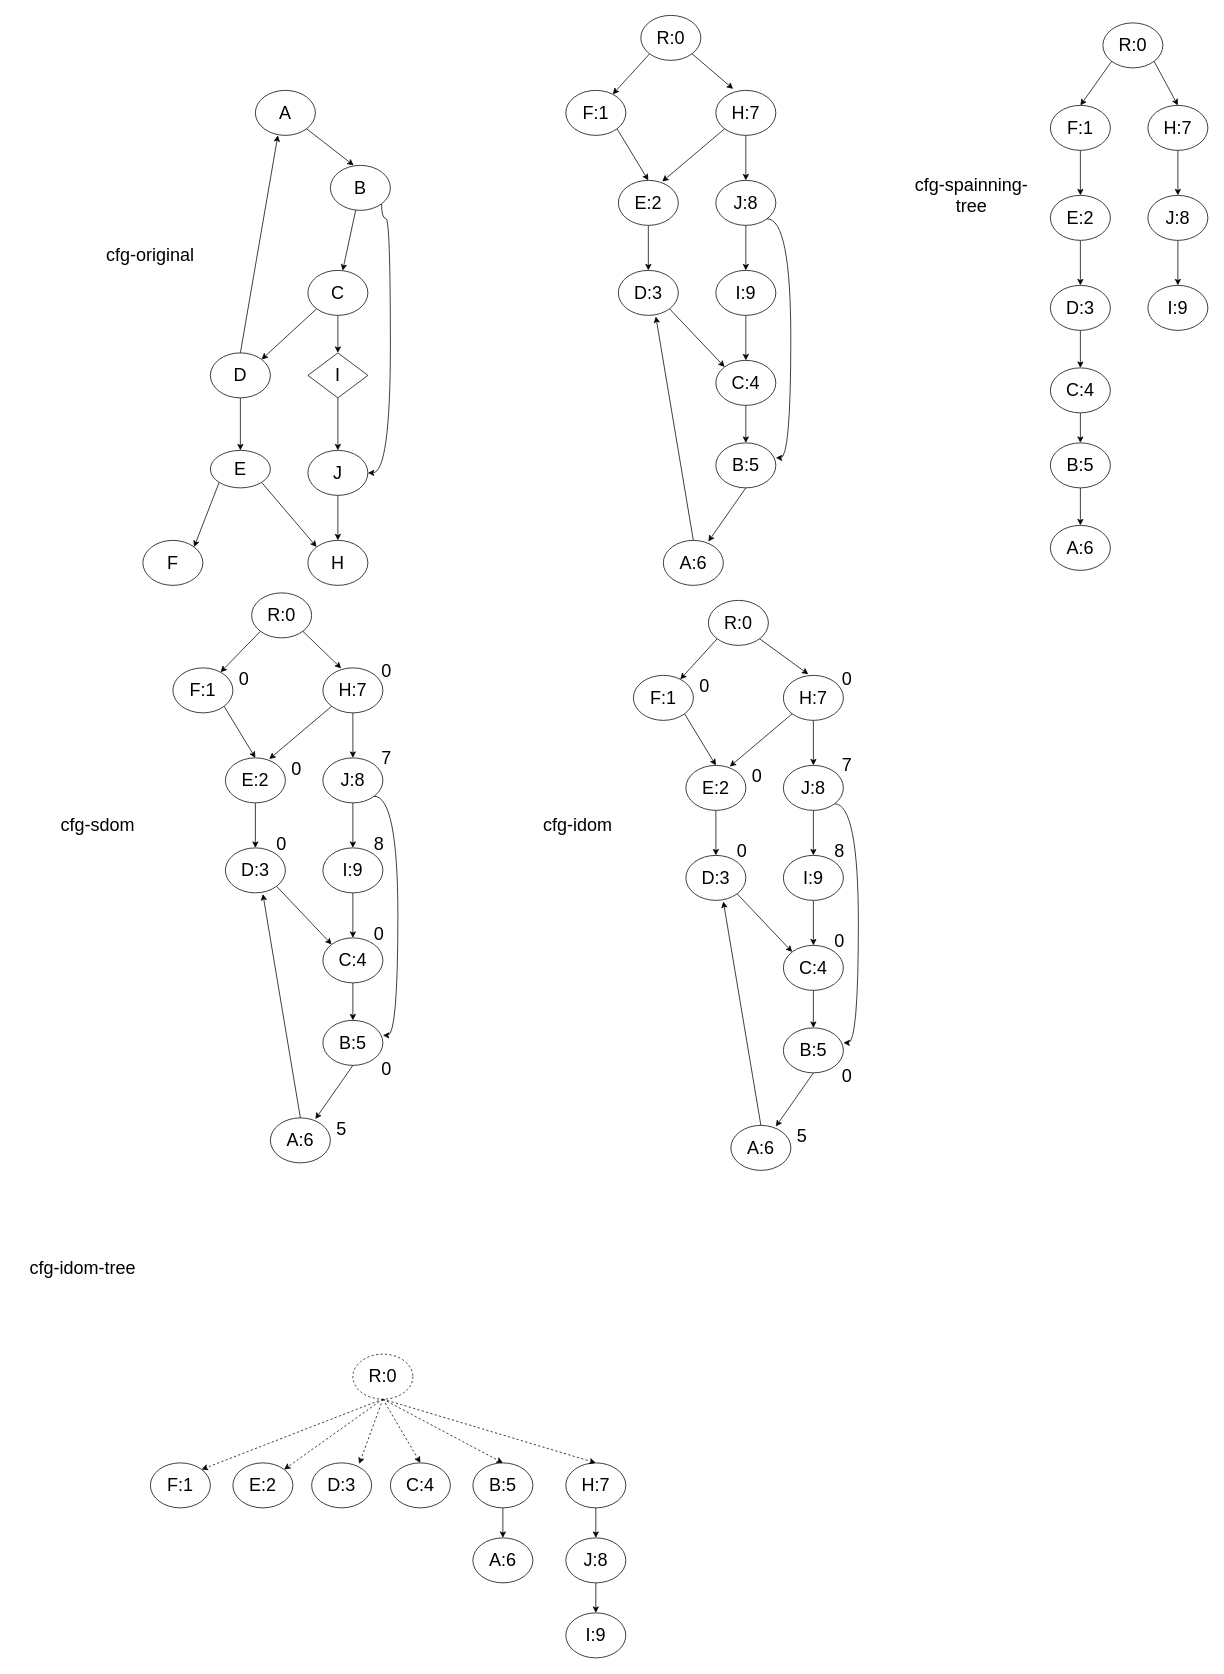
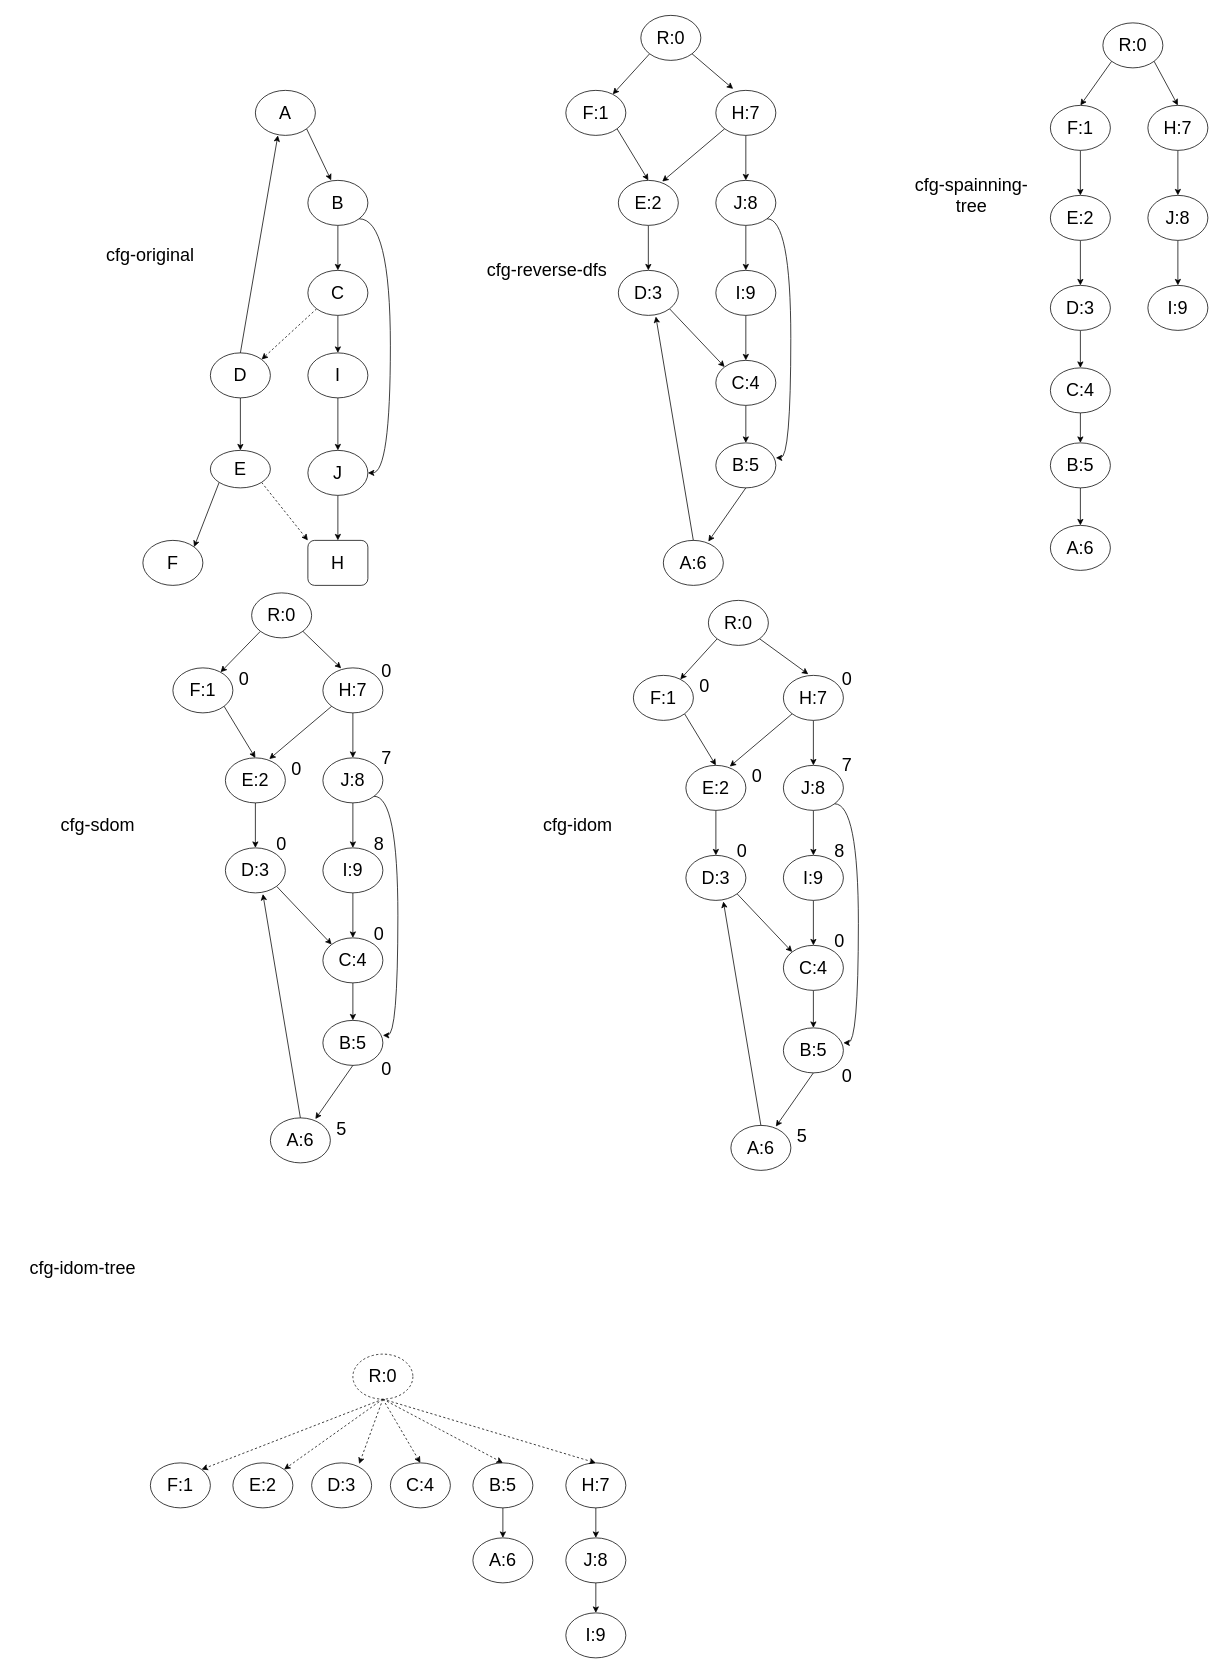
node "B": moved (360, 188) -> (338, 203)
node "cfg-reverse-dfs": added
edge "C" -> "D": style solid -> dashed
node "I": shape diamond -> ellipse
edge "E" -> "H": style solid -> dashed
node "H": shape ellipse -> rounded rectangle
